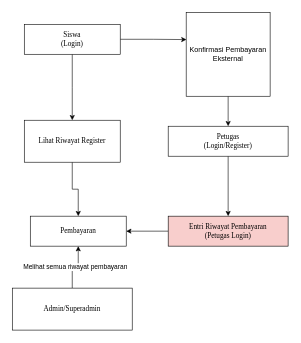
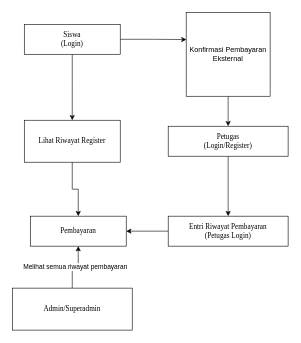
node "Entri Riwayat Pembayaran (Petugas Login)": fillcolor #f8cecc -> #ffffff
